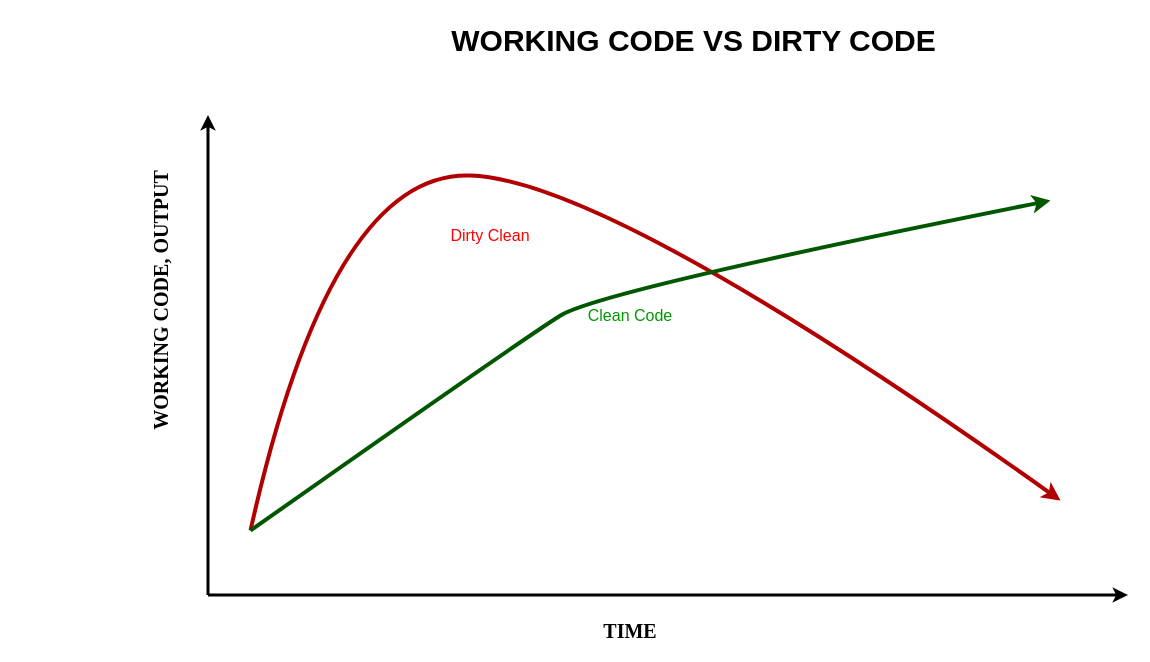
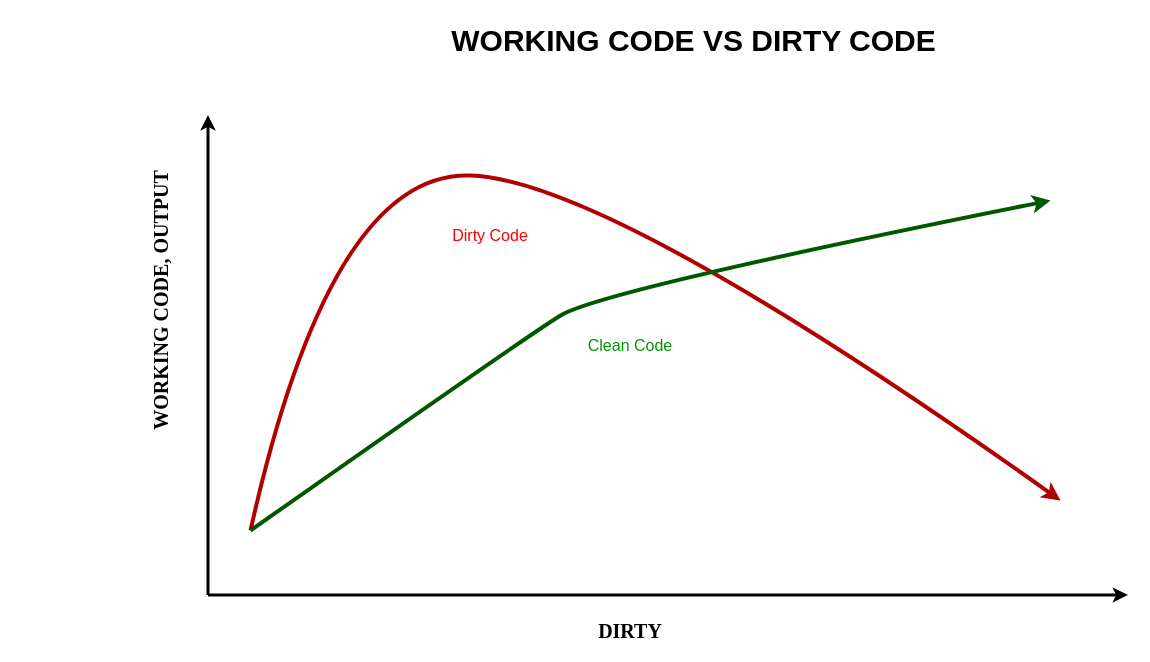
node "Dirty Clean": label "Dirty Clean" -> "Dirty Code"
node "Clean Code": moved (631, 316) -> (631, 346)
node "TIME": label "TIME" -> "DIRTY"
